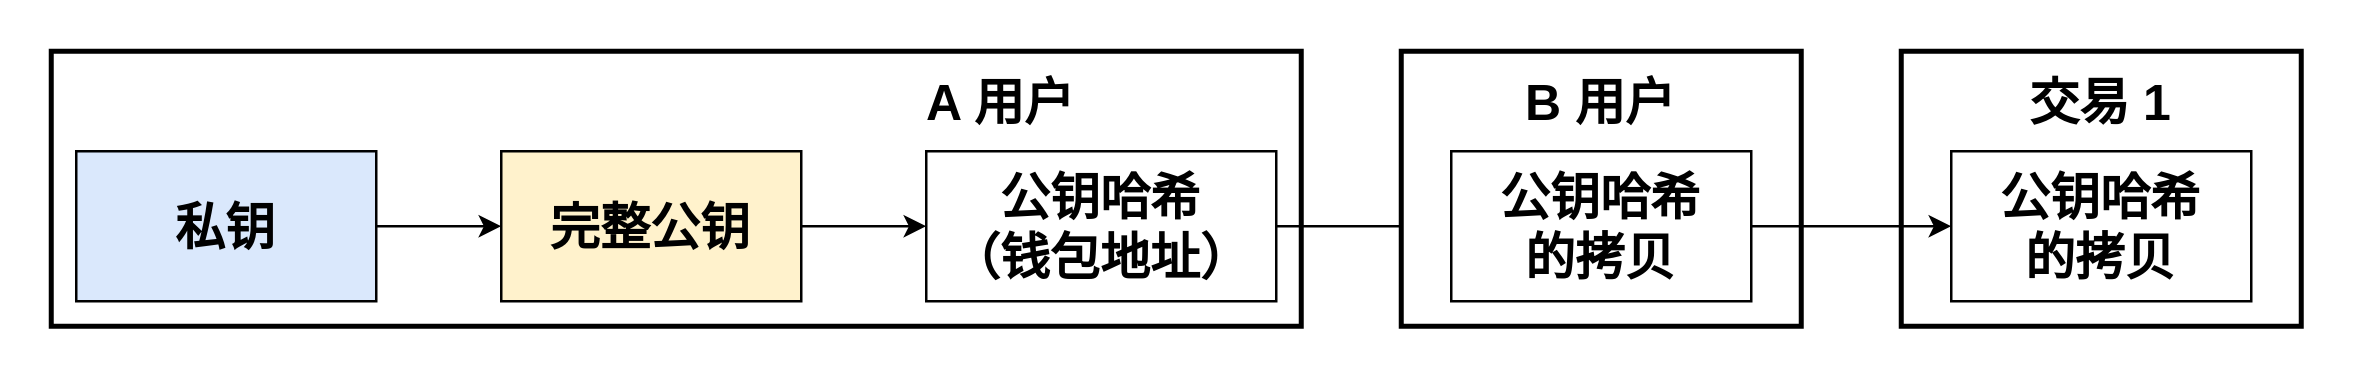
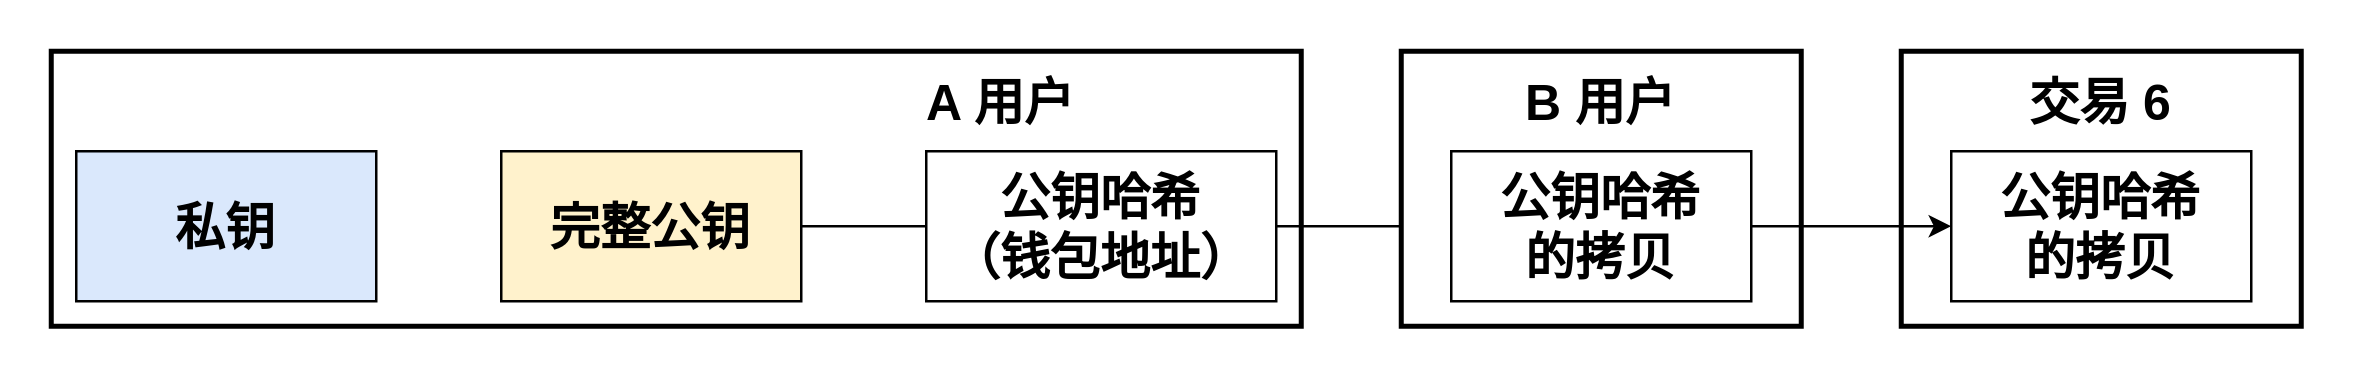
node "交易 1": label "交易 1" -> "交易 6"
edge "私钥" -> "完整公钥": removed
edge "完整公钥" -> "公钥哈希 （钱包地址）": arrowhead classic -> none
